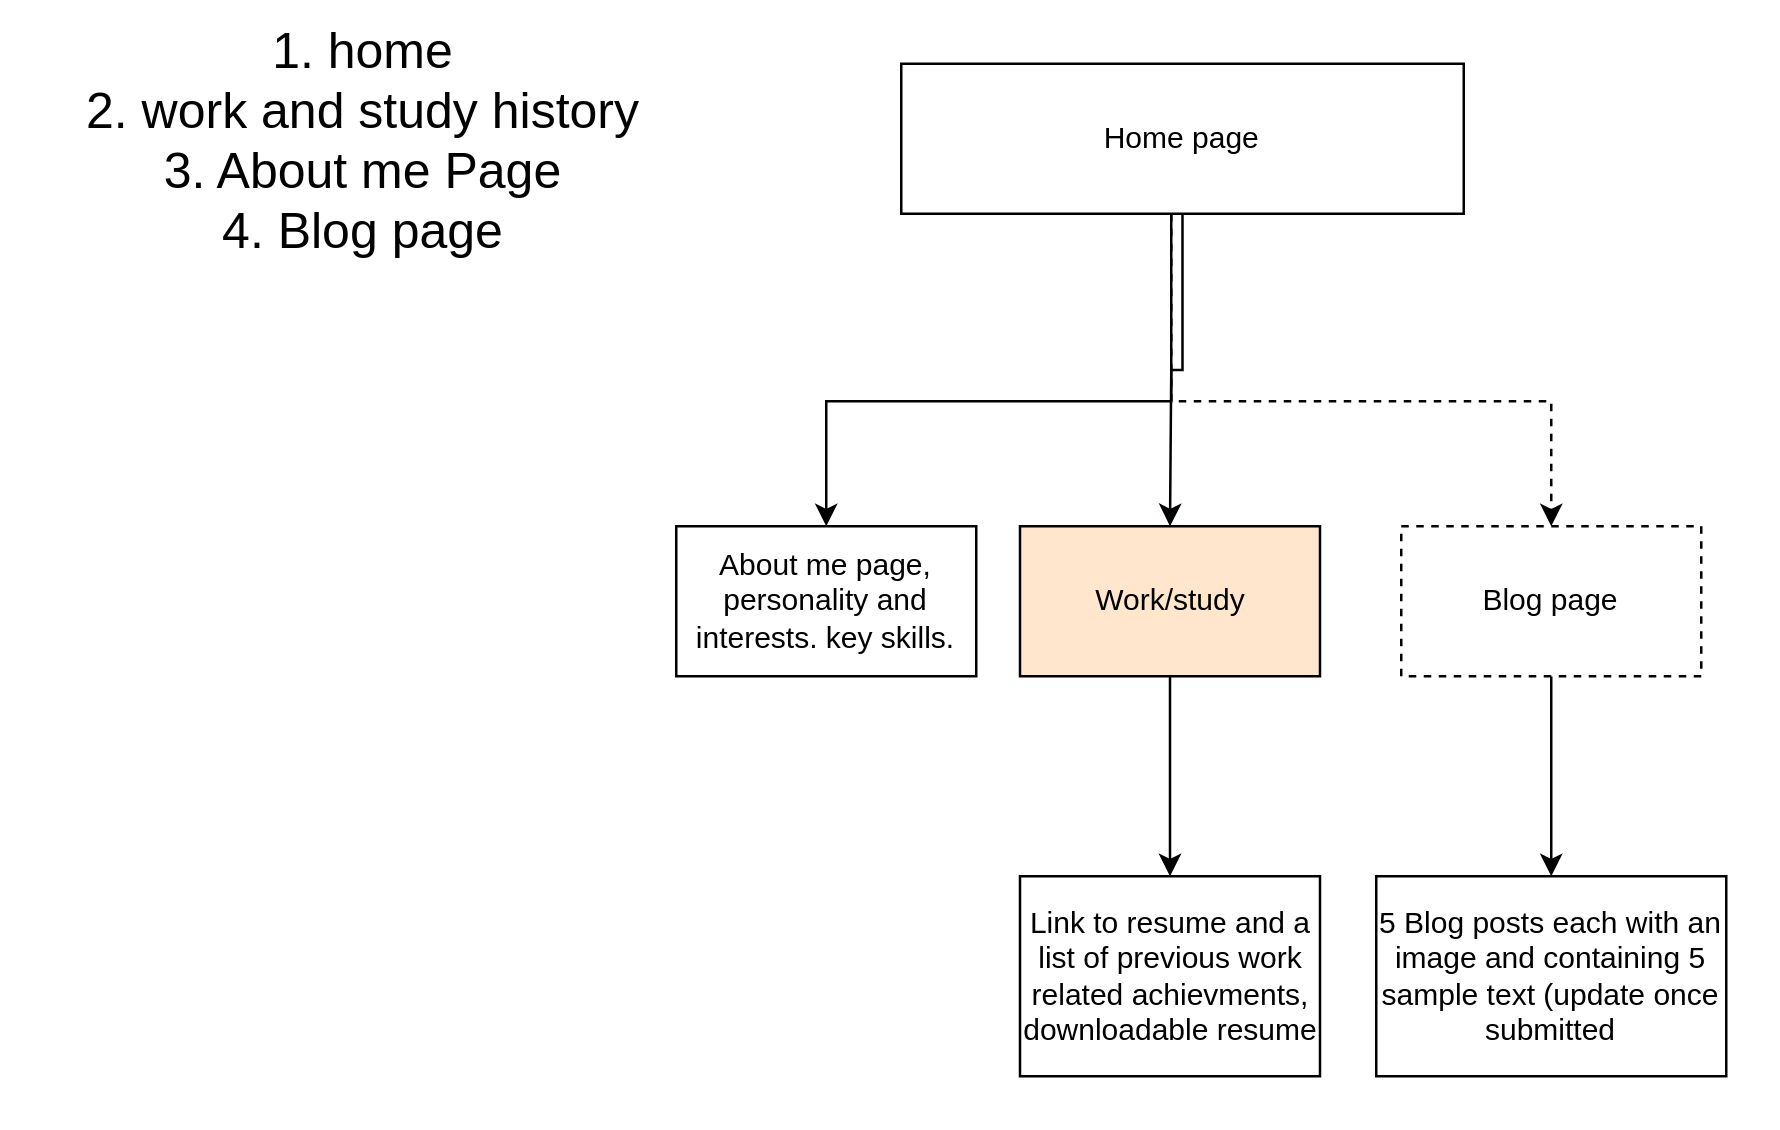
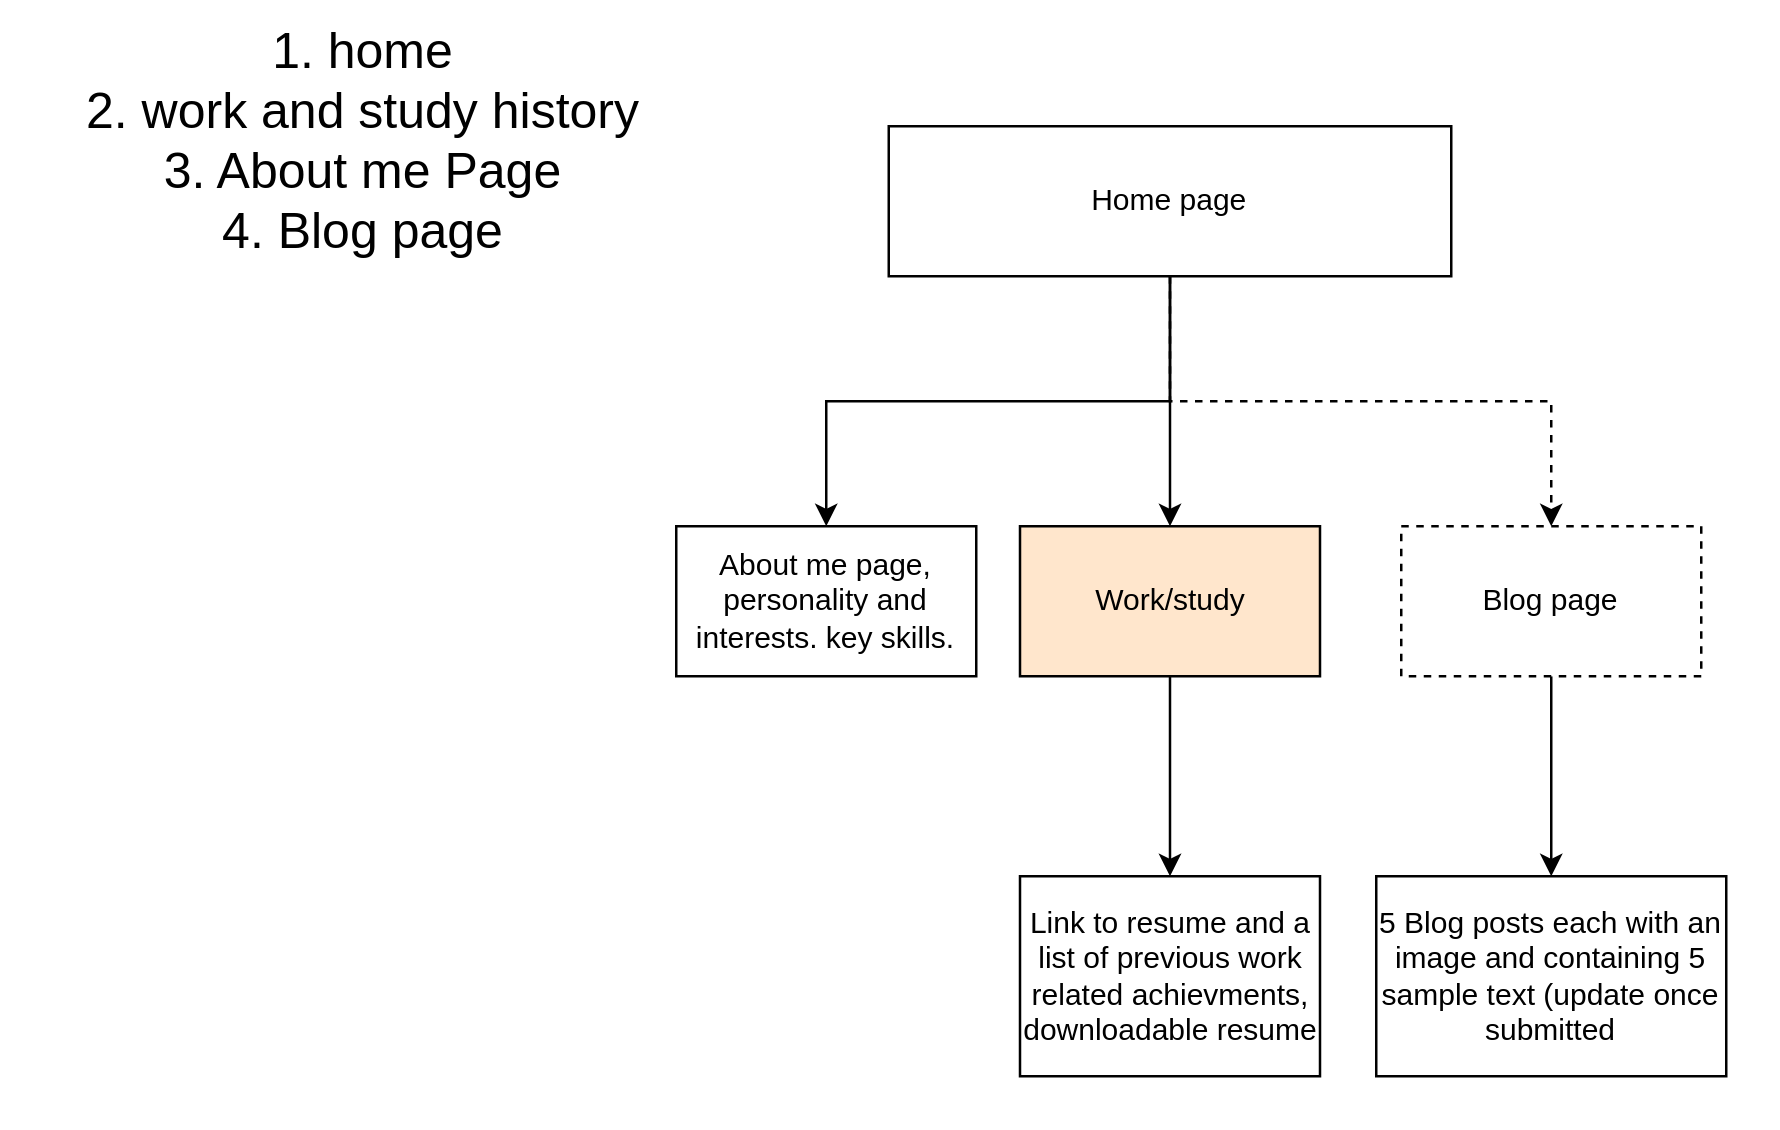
node "Home page": moved (1183, 139) -> (1170, 201)
